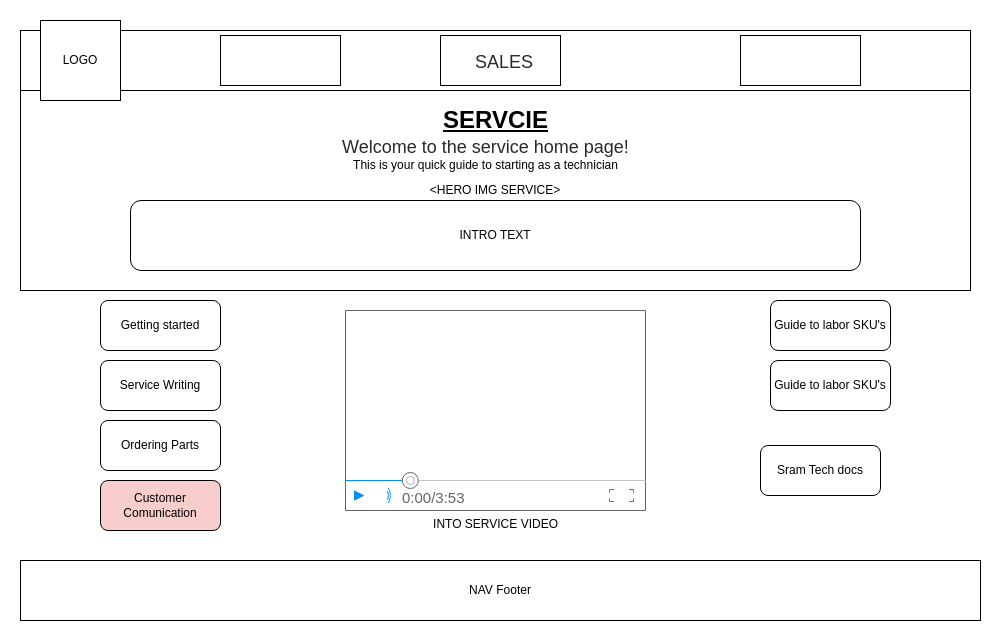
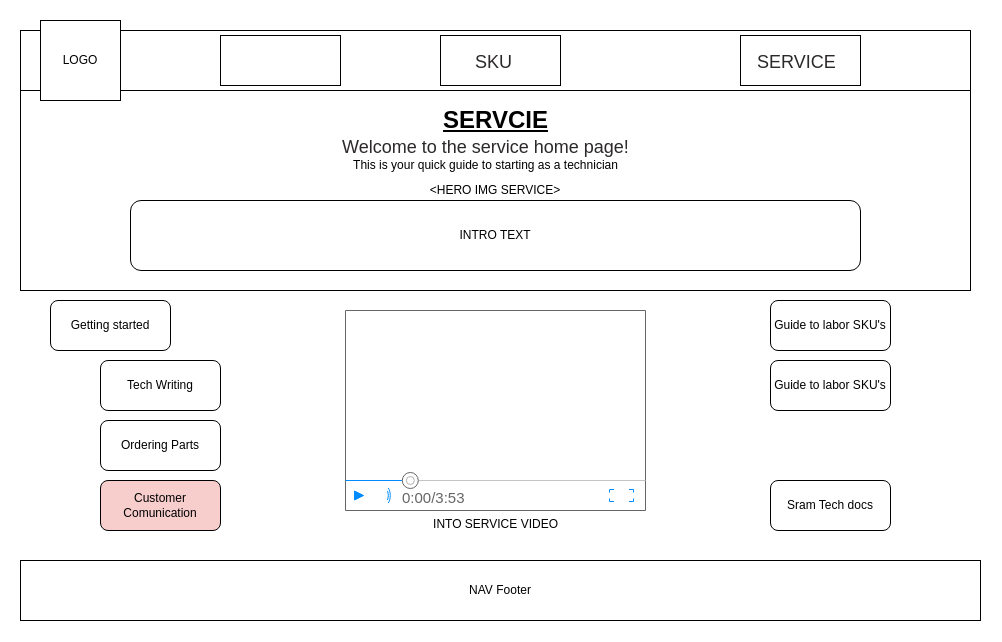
node "SALES": label "SALES" -> "SKU"
node "SERVICE": added
node "Getting started": moved (161, 326) -> (111, 326)
node "Service Writing": label "Service Writing" -> "Tech Writing"
node "Sram Tech docs": moved (821, 471) -> (831, 506)
